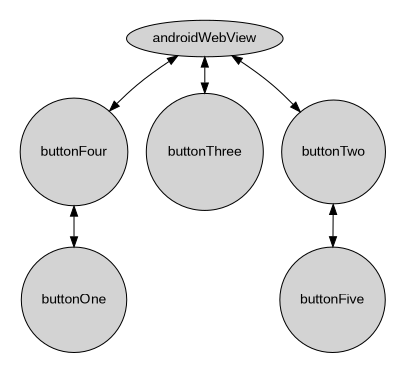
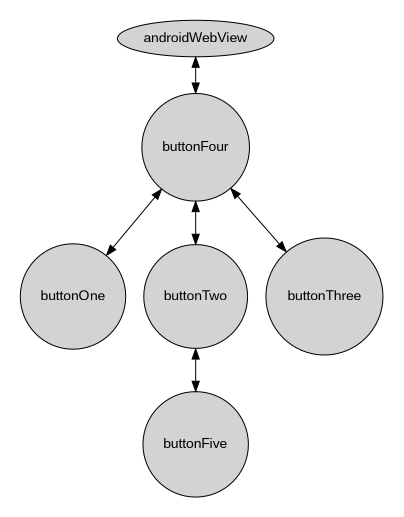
edge "androidWebView" -- "buttonThree": now "buttonFour" -- "buttonThree"
edge "androidWebView" -- "buttonTwo": now "buttonFour" -- "buttonTwo"
